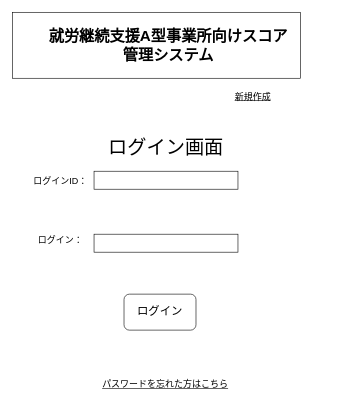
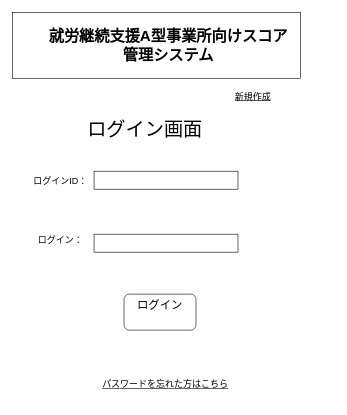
node "ログイン画面": moved (166, 147) -> (145, 129)
node "ログイン": moved (160, 312) -> (160, 306)
